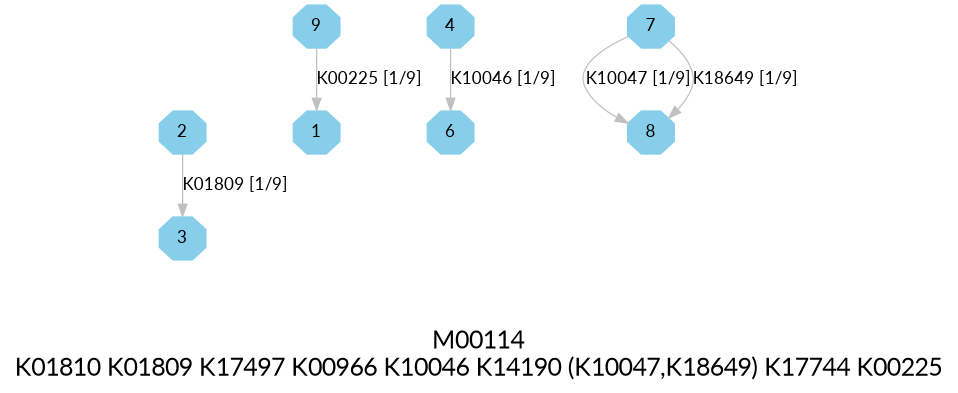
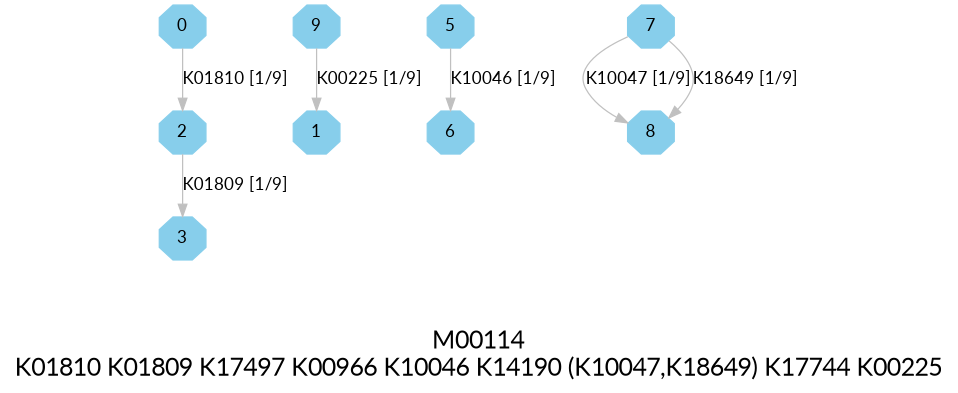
node "0": added
node "4": label "4" -> "5"
